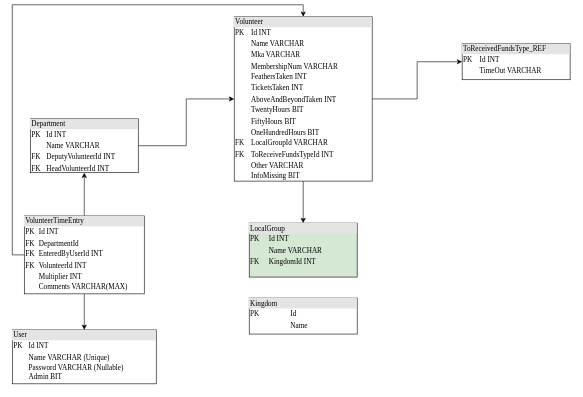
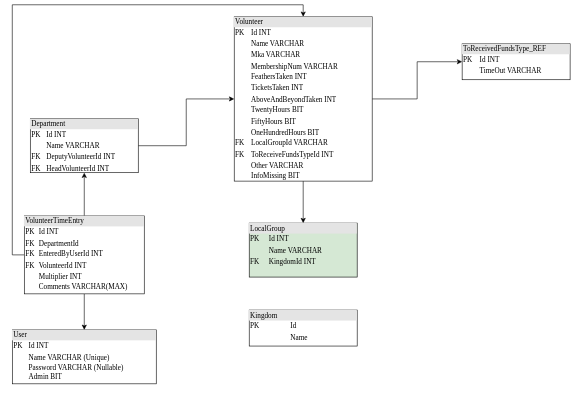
node "Kingdom PK Id Name": moved (303, 316) -> (303, 328)
